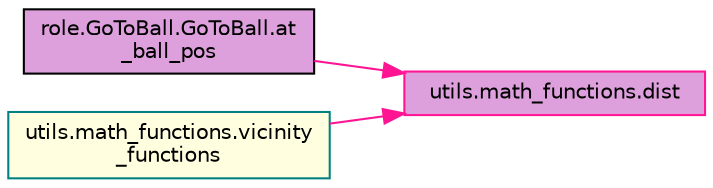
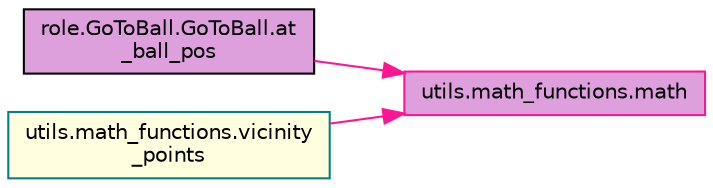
node "utils.math_functions.dist": label "utils.math_functions.dist" -> "utils.math_functions.math"
node "utils.math_functions.vicinity _functions": label "utils.math_functions.vicinity _functions" -> "utils.math_functions.vicinity _points"
